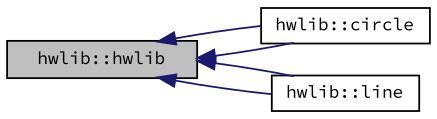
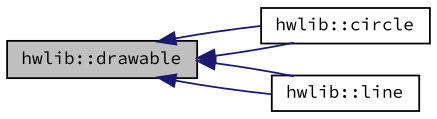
node "hwlib::hwlib": label "hwlib::hwlib" -> "hwlib::drawable"
